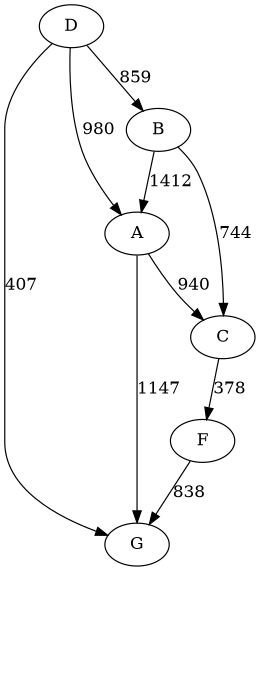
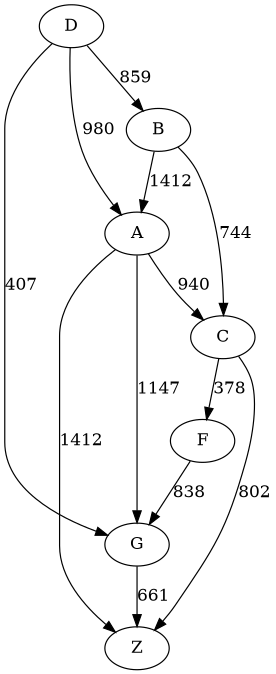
node "Z": added
